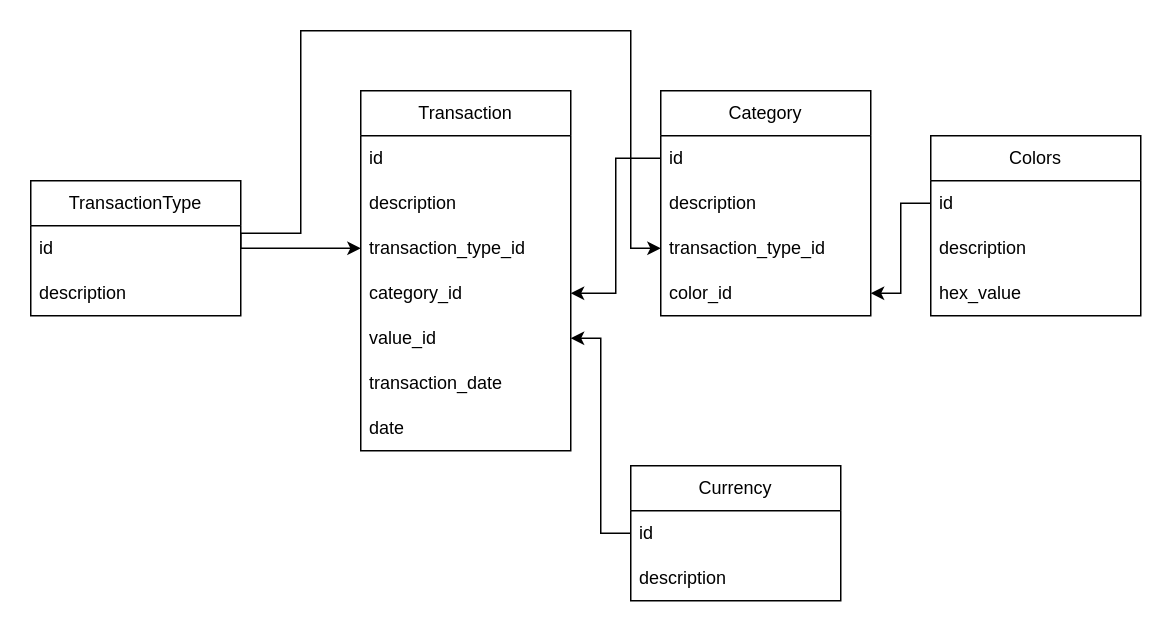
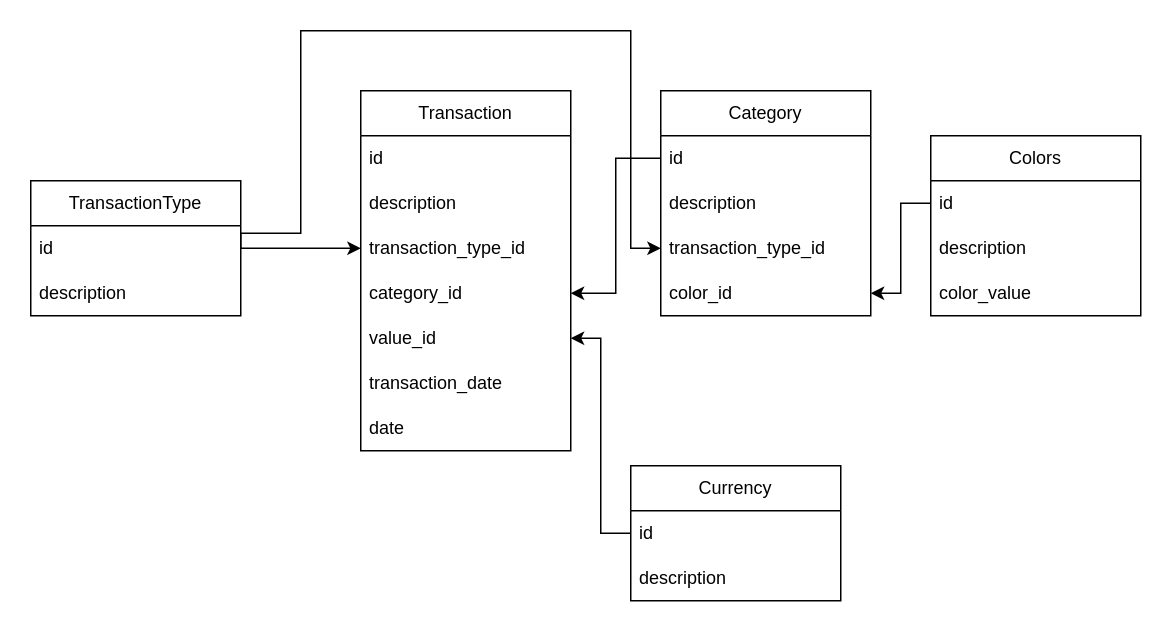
node "hex_value": label "hex_value" -> "color_value"
